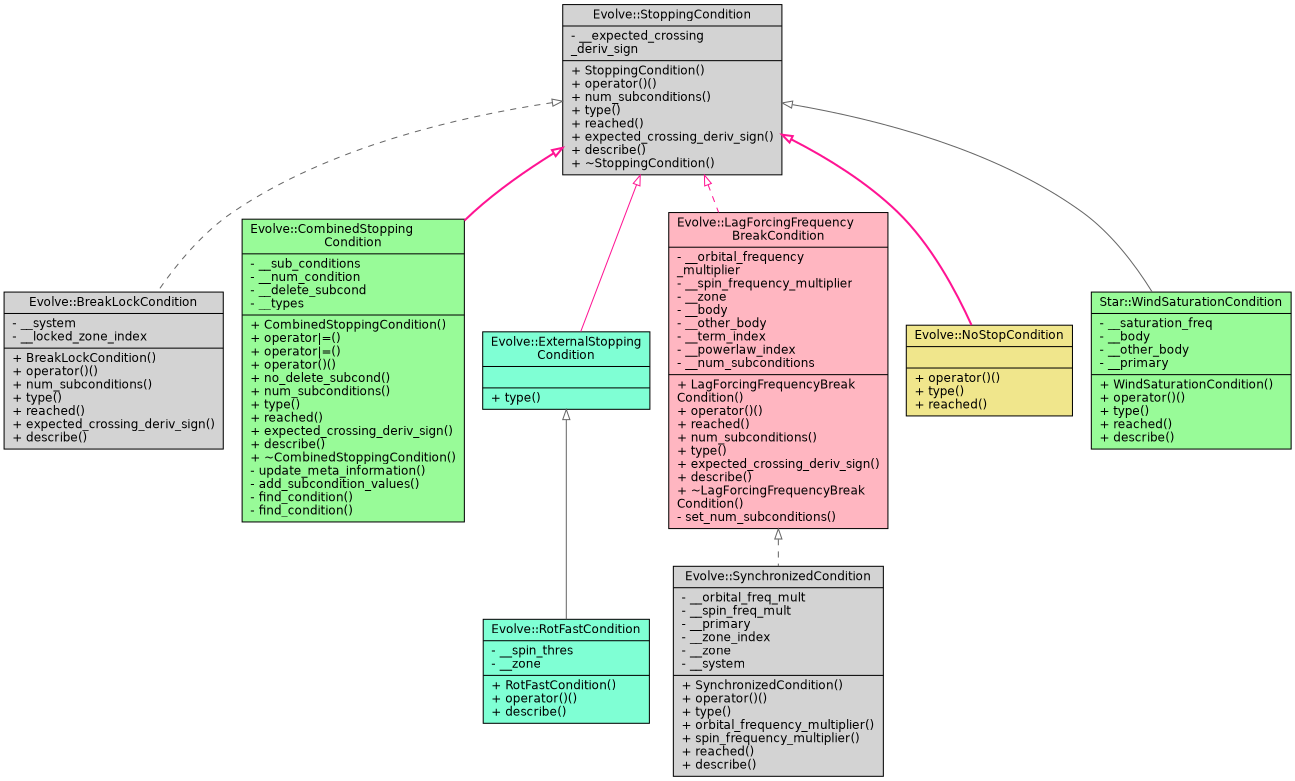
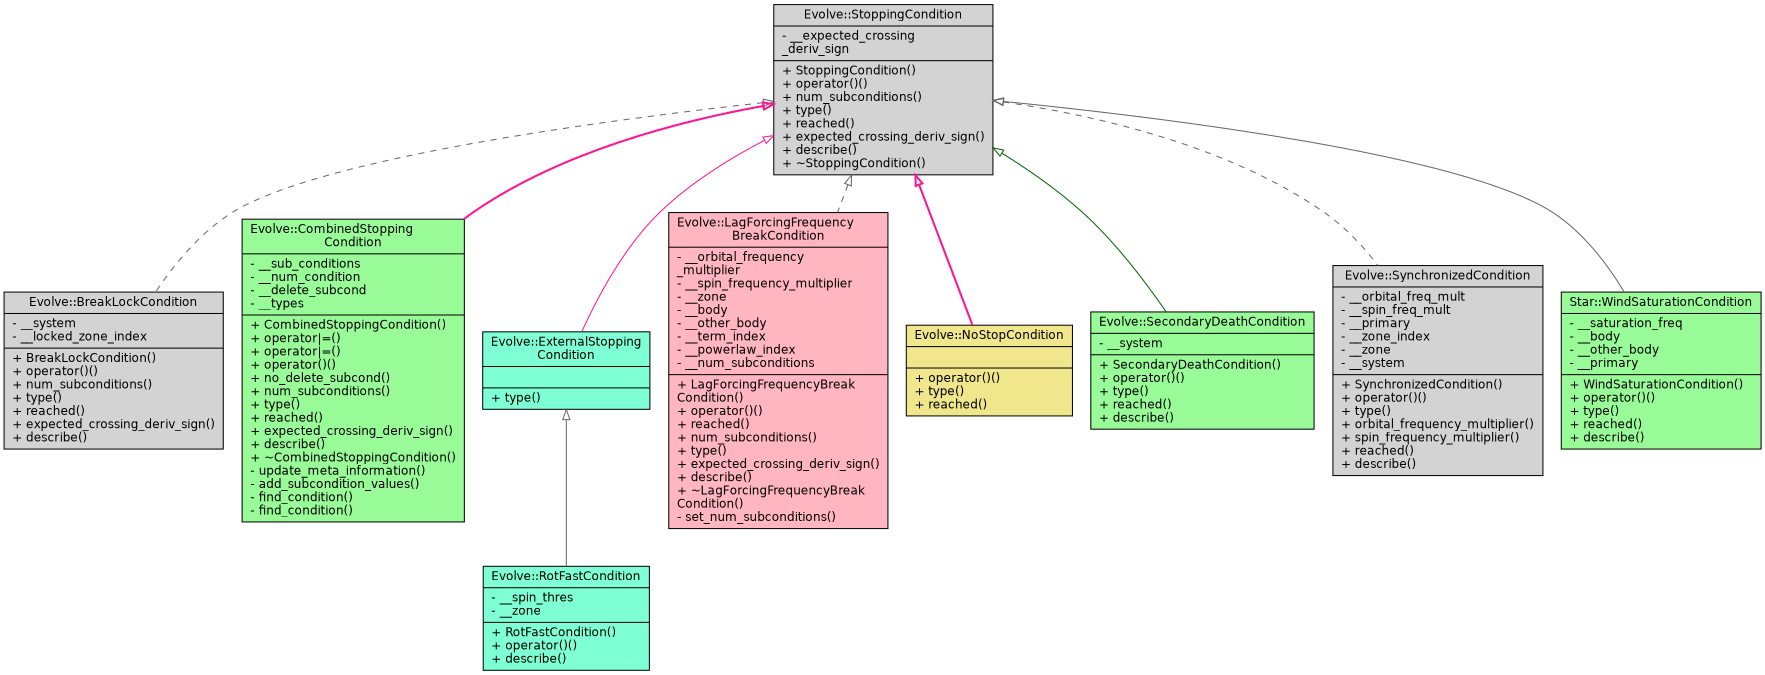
edge "Evolve::LagForcingFrequency" -> "Evolve::StoppingCondition": color deeppink -> gray40
node "Evolve::SecondaryDeathCondition": added
edge "Evolve::SynchronizedCondition" -> "Evolve::LagForcingFrequency": now "Evolve::SynchronizedCondition" -> "Evolve::StoppingCondition"
